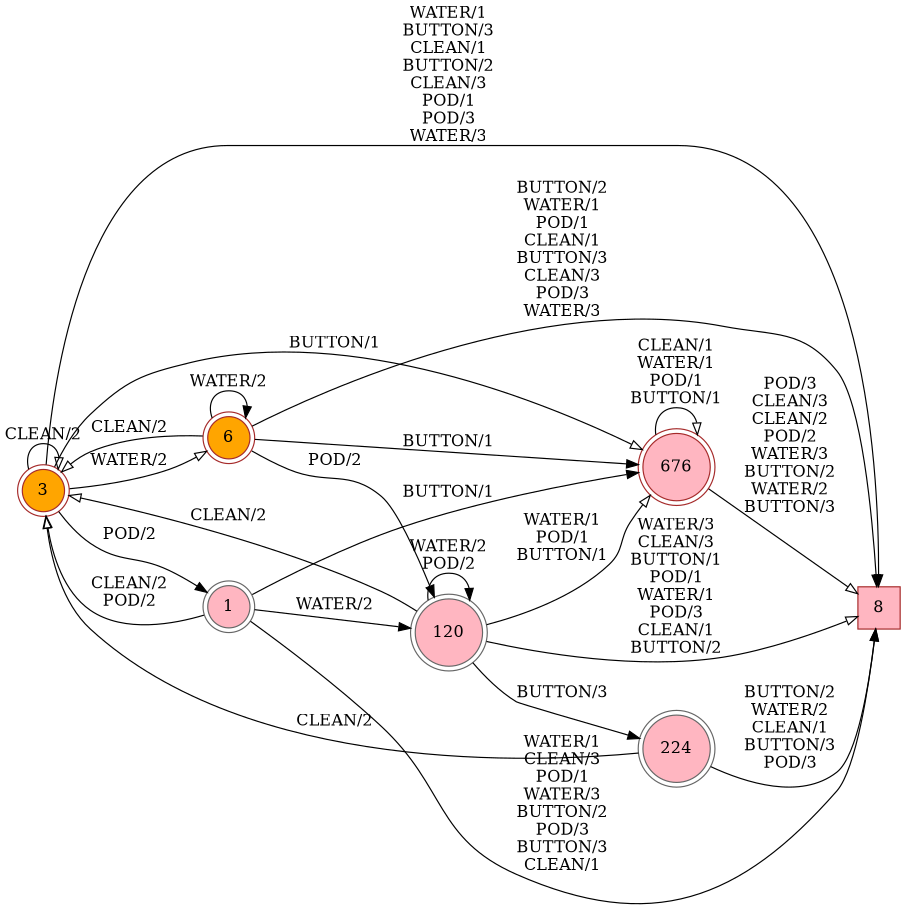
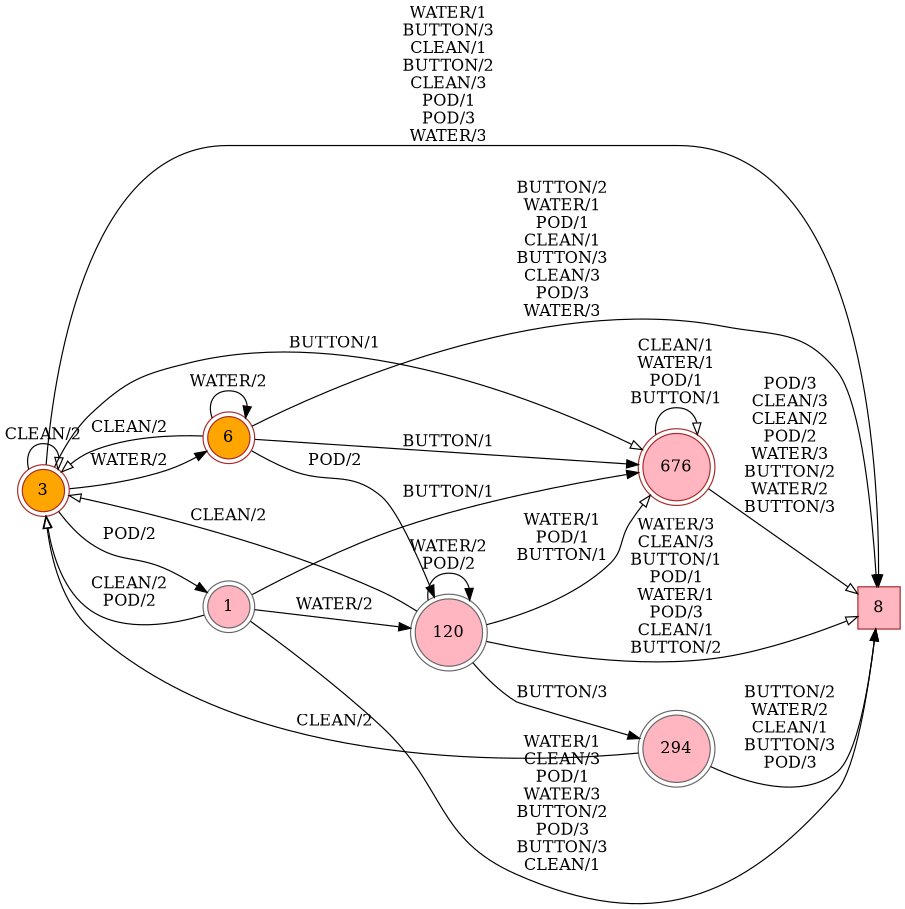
edge "3" -> "6": arrowhead onormal -> normal
node "224": label "224" -> "294"
